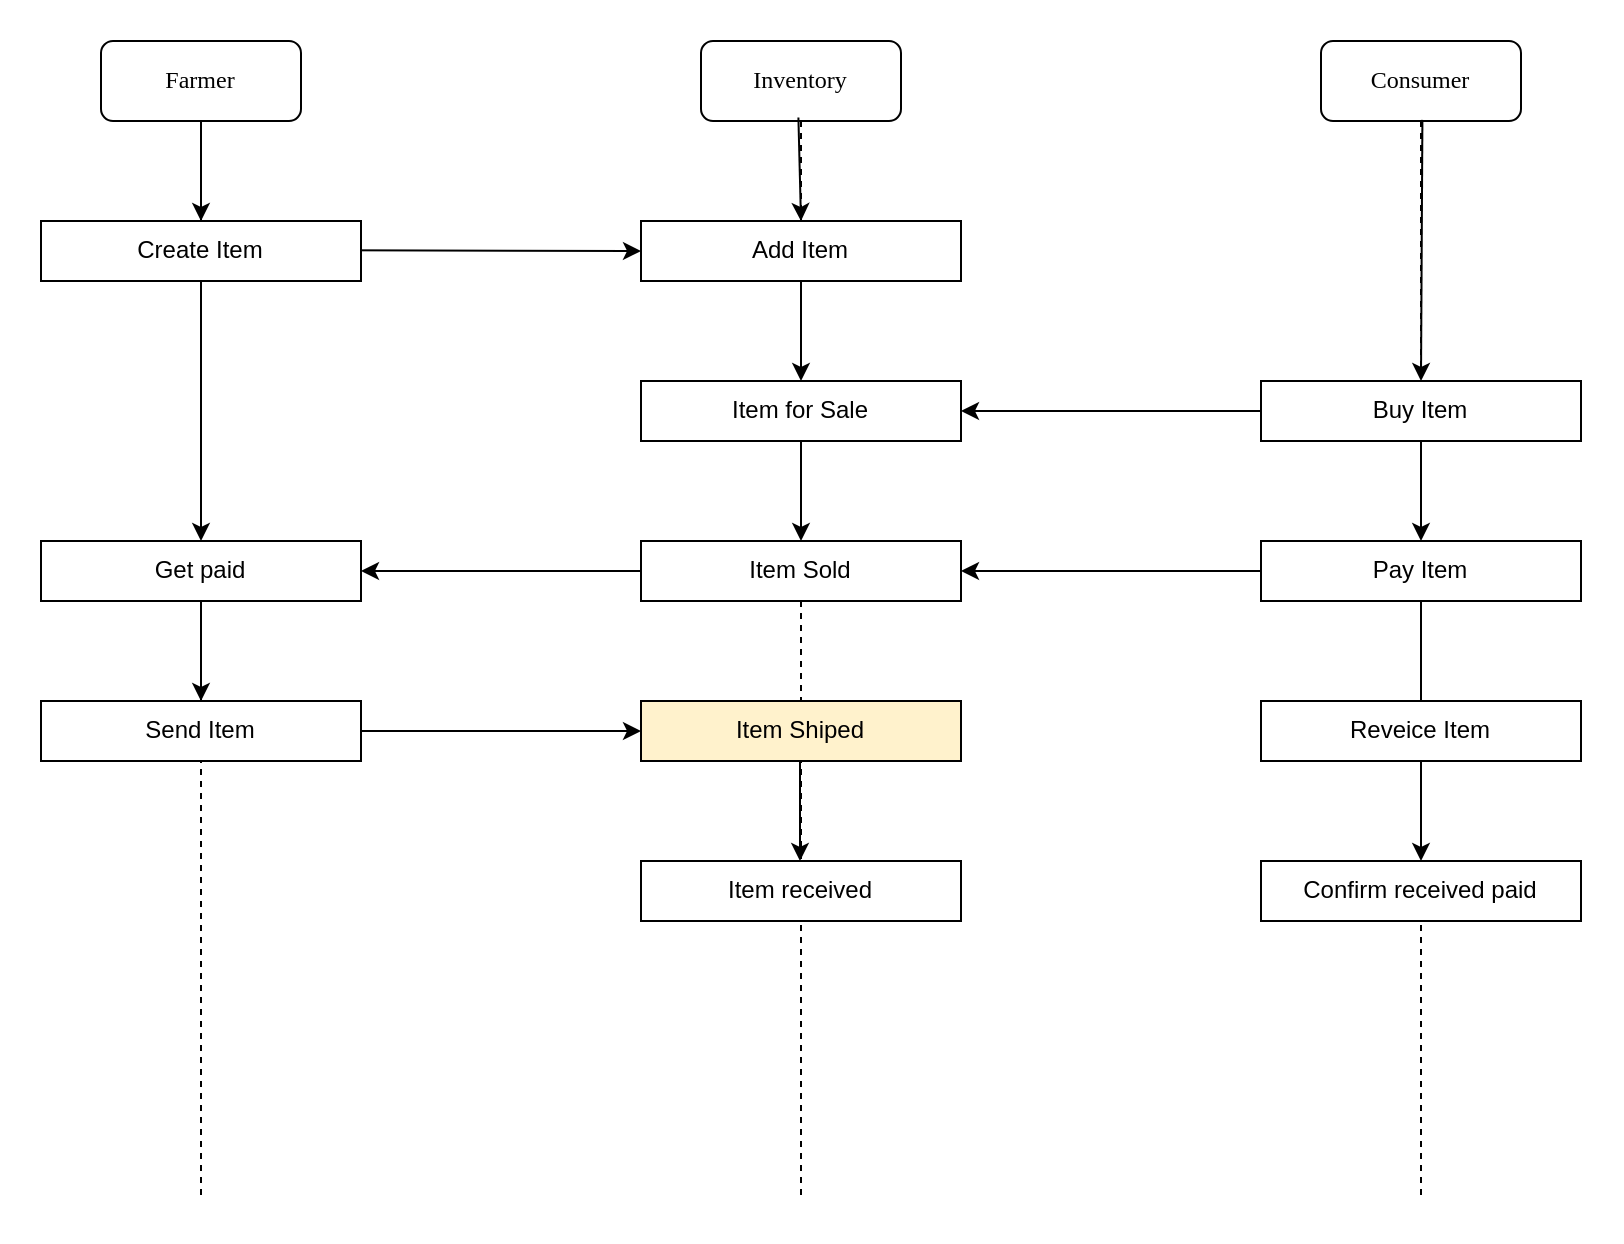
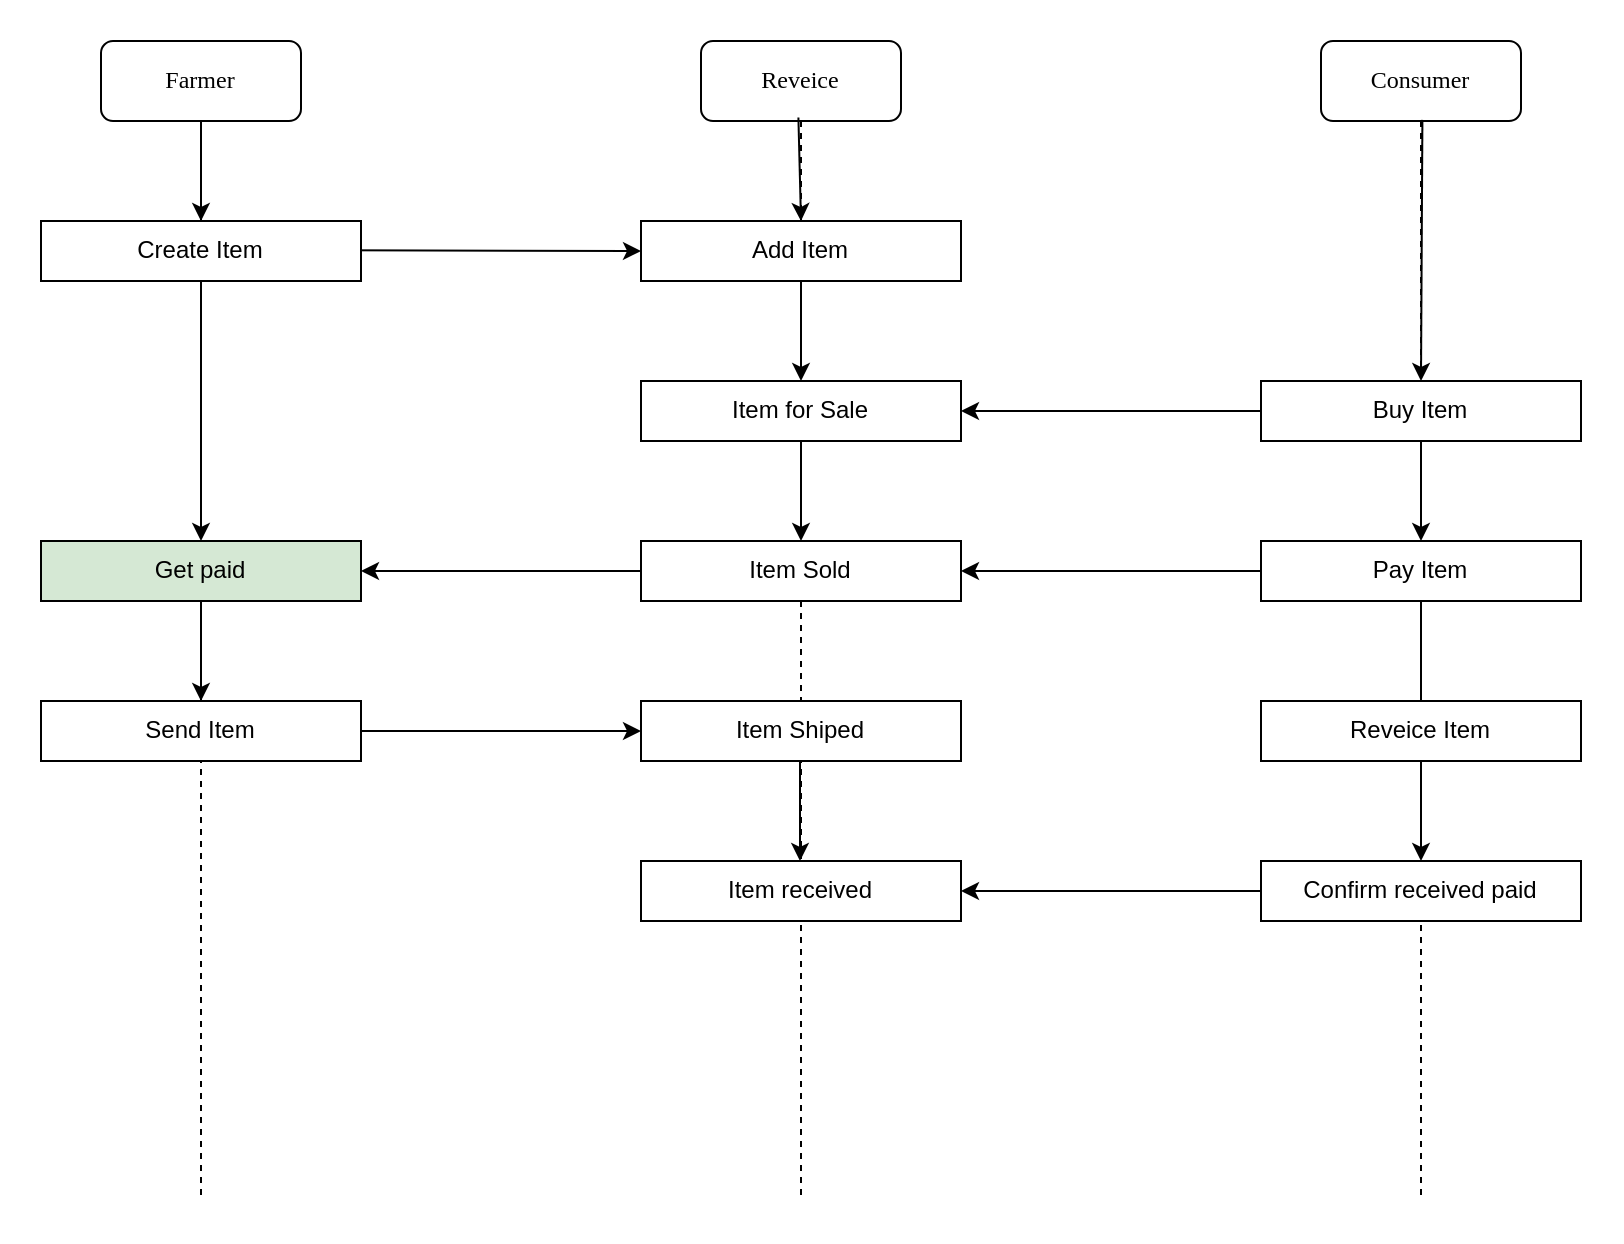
node "Inventory": label "Inventory" -> "Reveice"
node "Get paid": fillcolor #ffffff -> #d5e8d4
node "Item Shiped": fillcolor #fff2cc -> #ffffff
edge "Confirm received paid" -> "Item received": added
